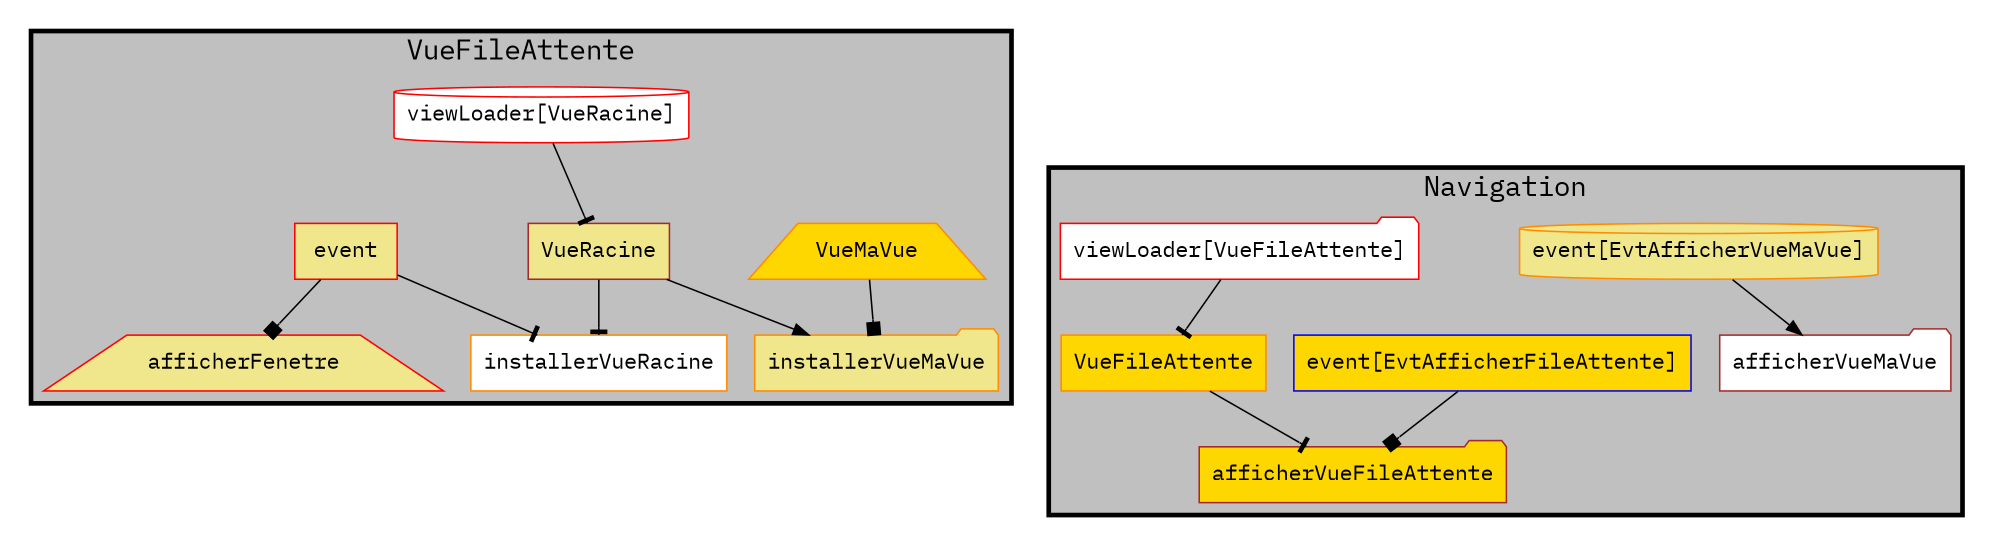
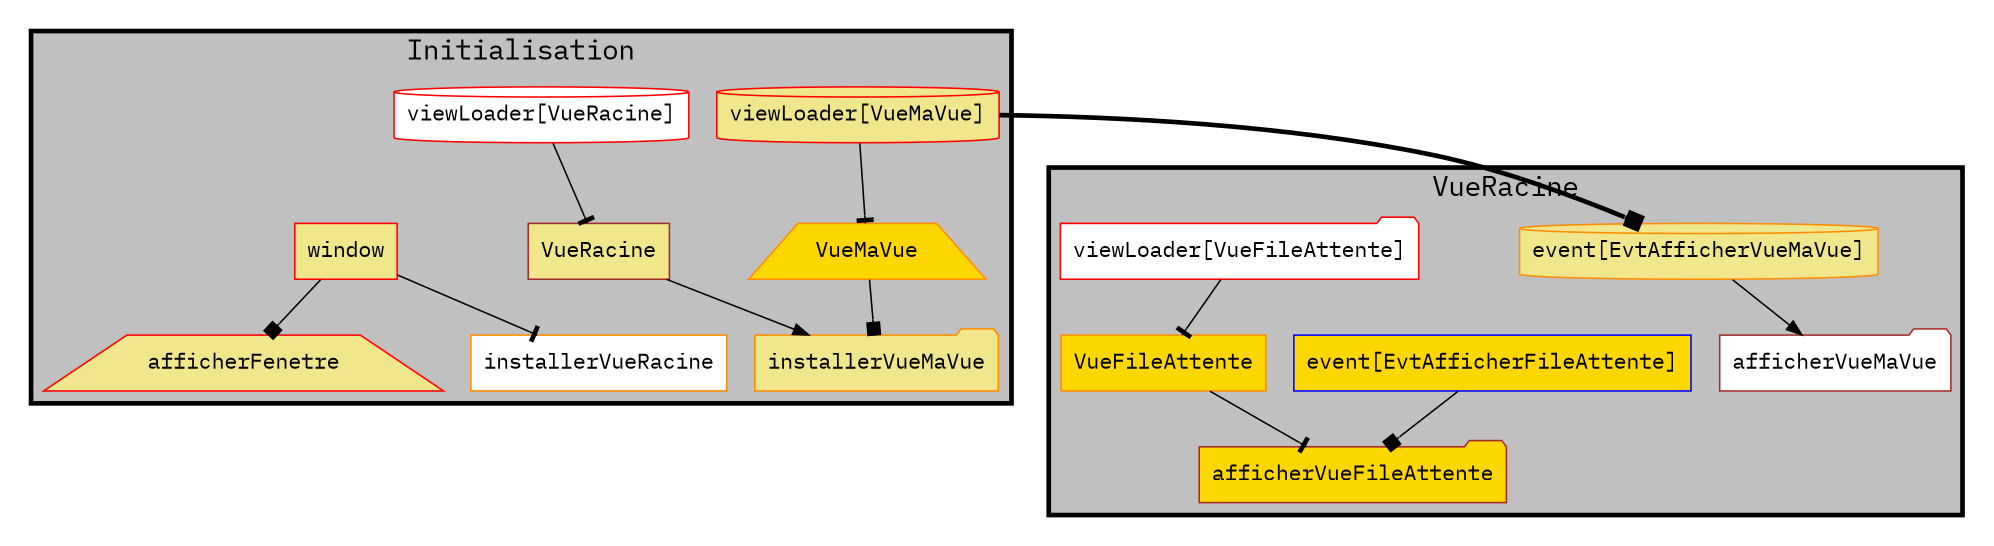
cluster "VueFileAttente": label "VueFileAttente" -> "Initialisation"
node "viewLoader[VueMaVue]": added
cluster "Navigation": label "Navigation" -> "VueRacine"
node "event": label "event" -> "window"
edge "VueRacine" -> "installerVueRacine": removed
